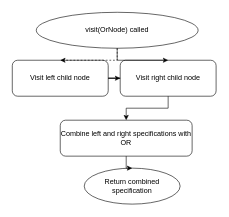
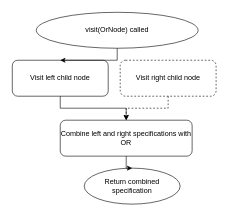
edge "visit(OrNode) called" -> "Visit left child node": style dashed -> solid
edge "visit(OrNode) called" -> "Visit right child node": removed
edge "Visit left child node" -> "Visit right child node": now "Visit left child node" -> "Combine left and right specifications with OR"
node "Visit right child node": style solid -> dashed
edge "Visit right child node" -> "Combine left and right specifications with OR": style solid -> dashed
